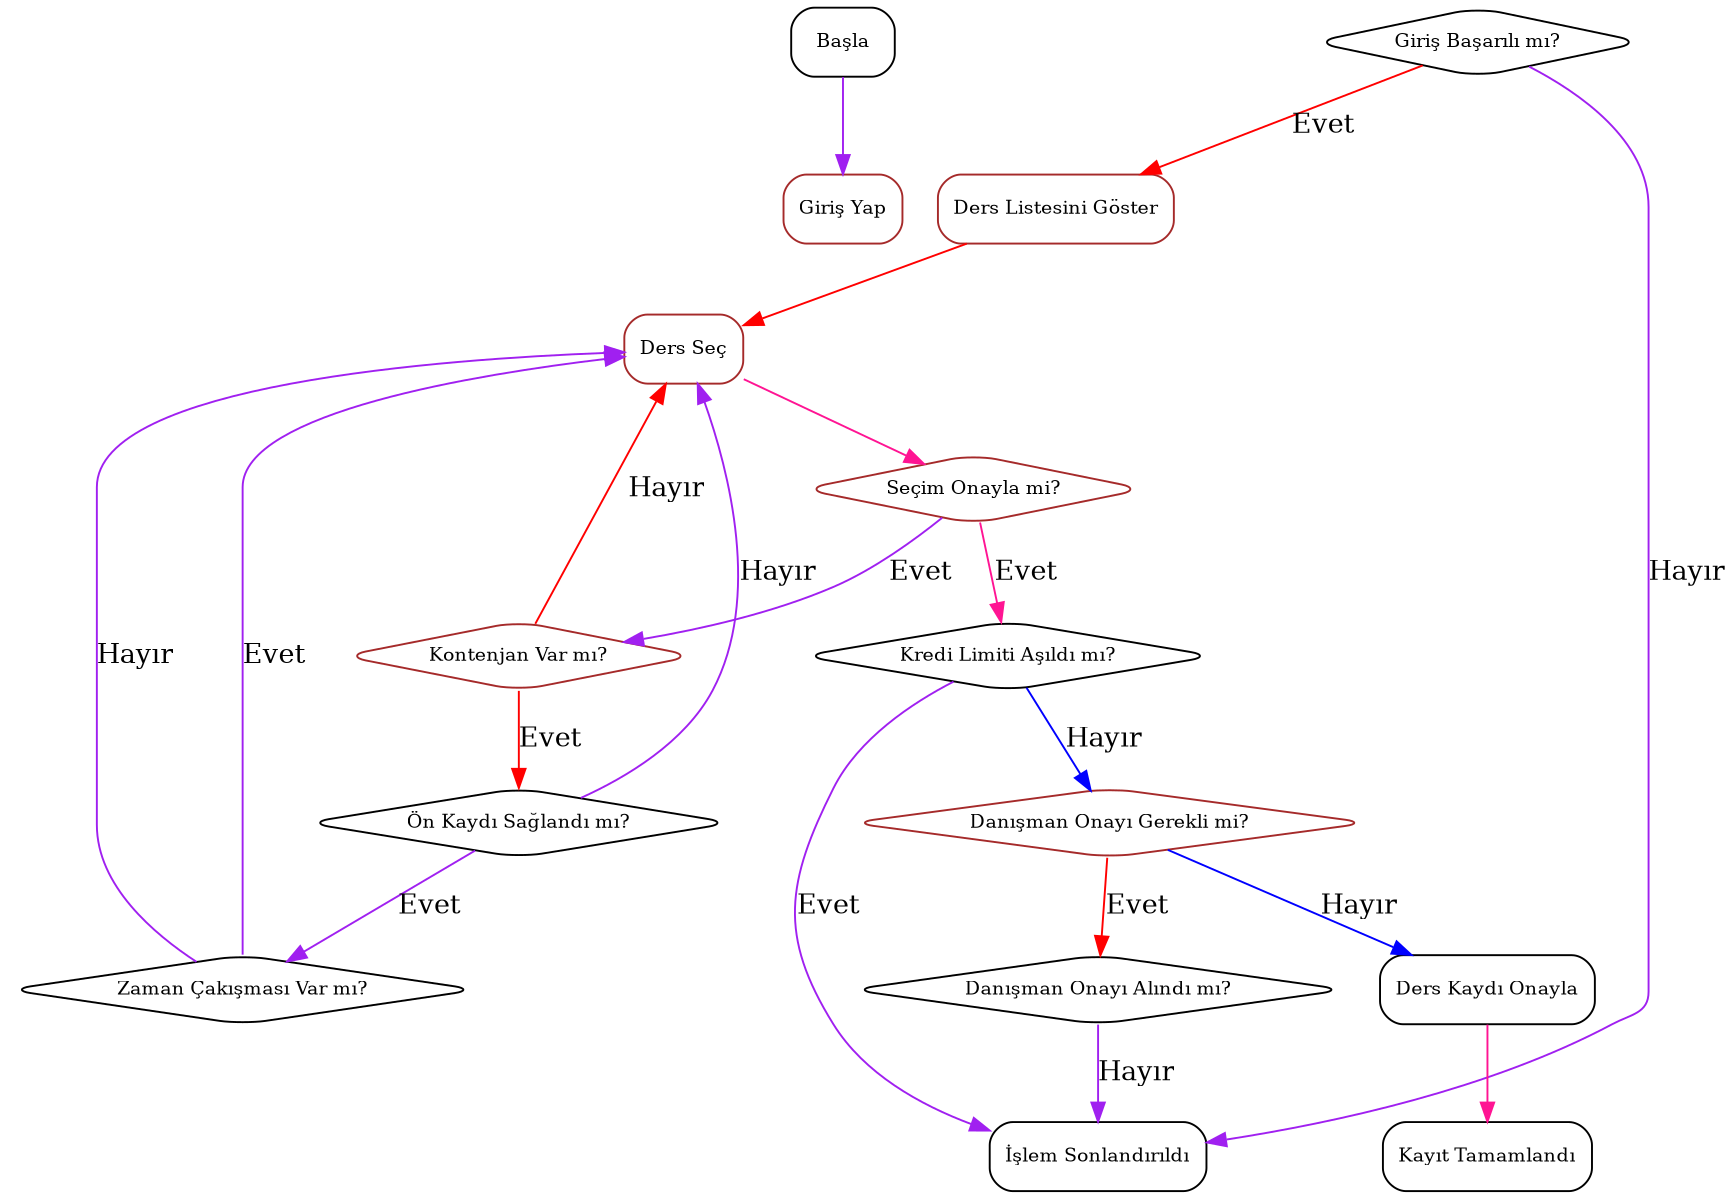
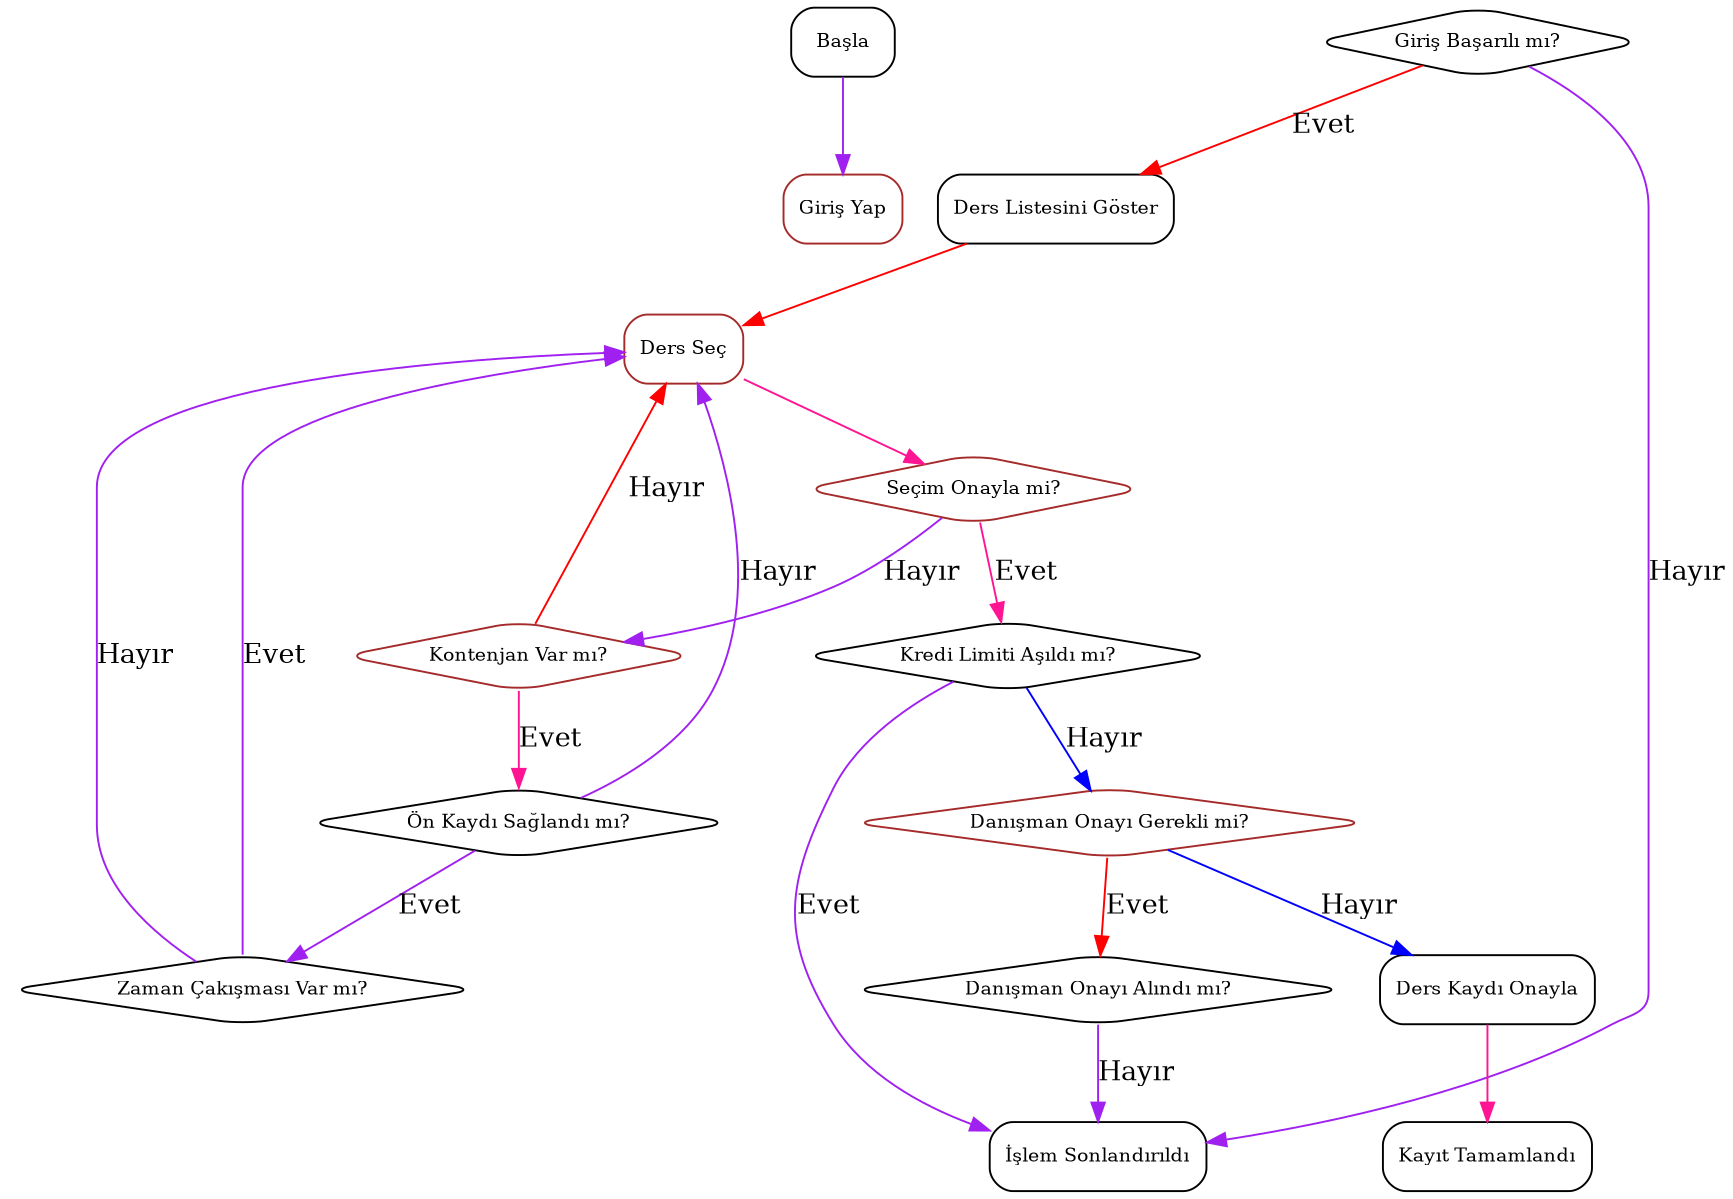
node "Ders Listesini Göster": color brown -> black
edge "Seçim Onayla mi?" -> "Kontenjan Var mı?": label "Evet" -> "Hayır"
edge "Kontenjan Var mı?" -> "Ön Kaydı Sağlandı mı?": color red -> deeppink
